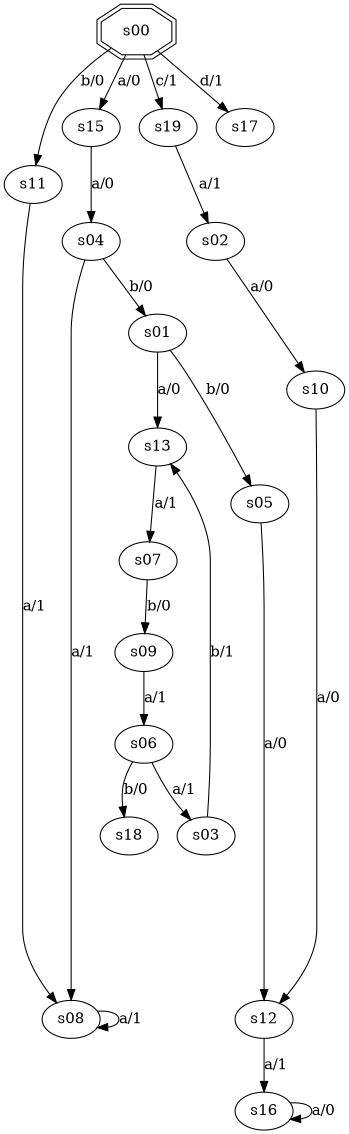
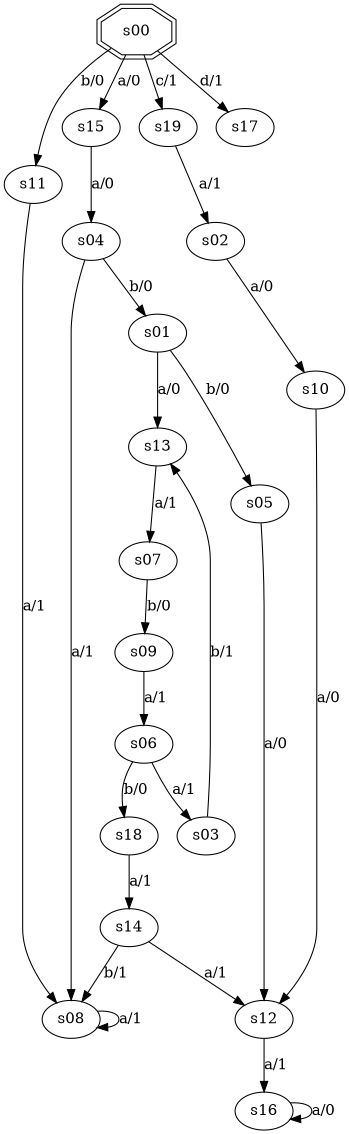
node "s14": added
